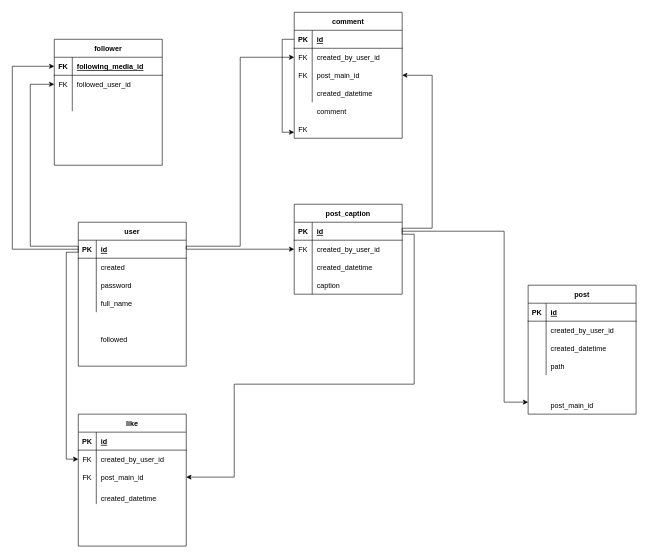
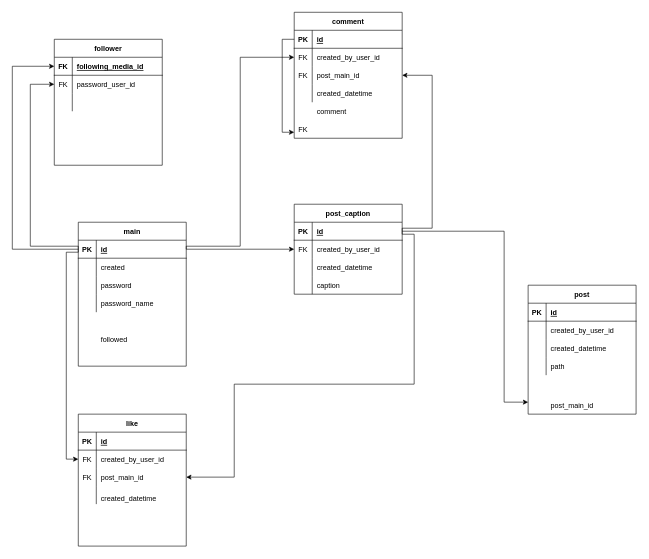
node "followed_user_id": label "followed_user_id" -> "password_user_id"
node "user": label "user" -> "main"
node "full_name": label "full_name" -> "password_name"
